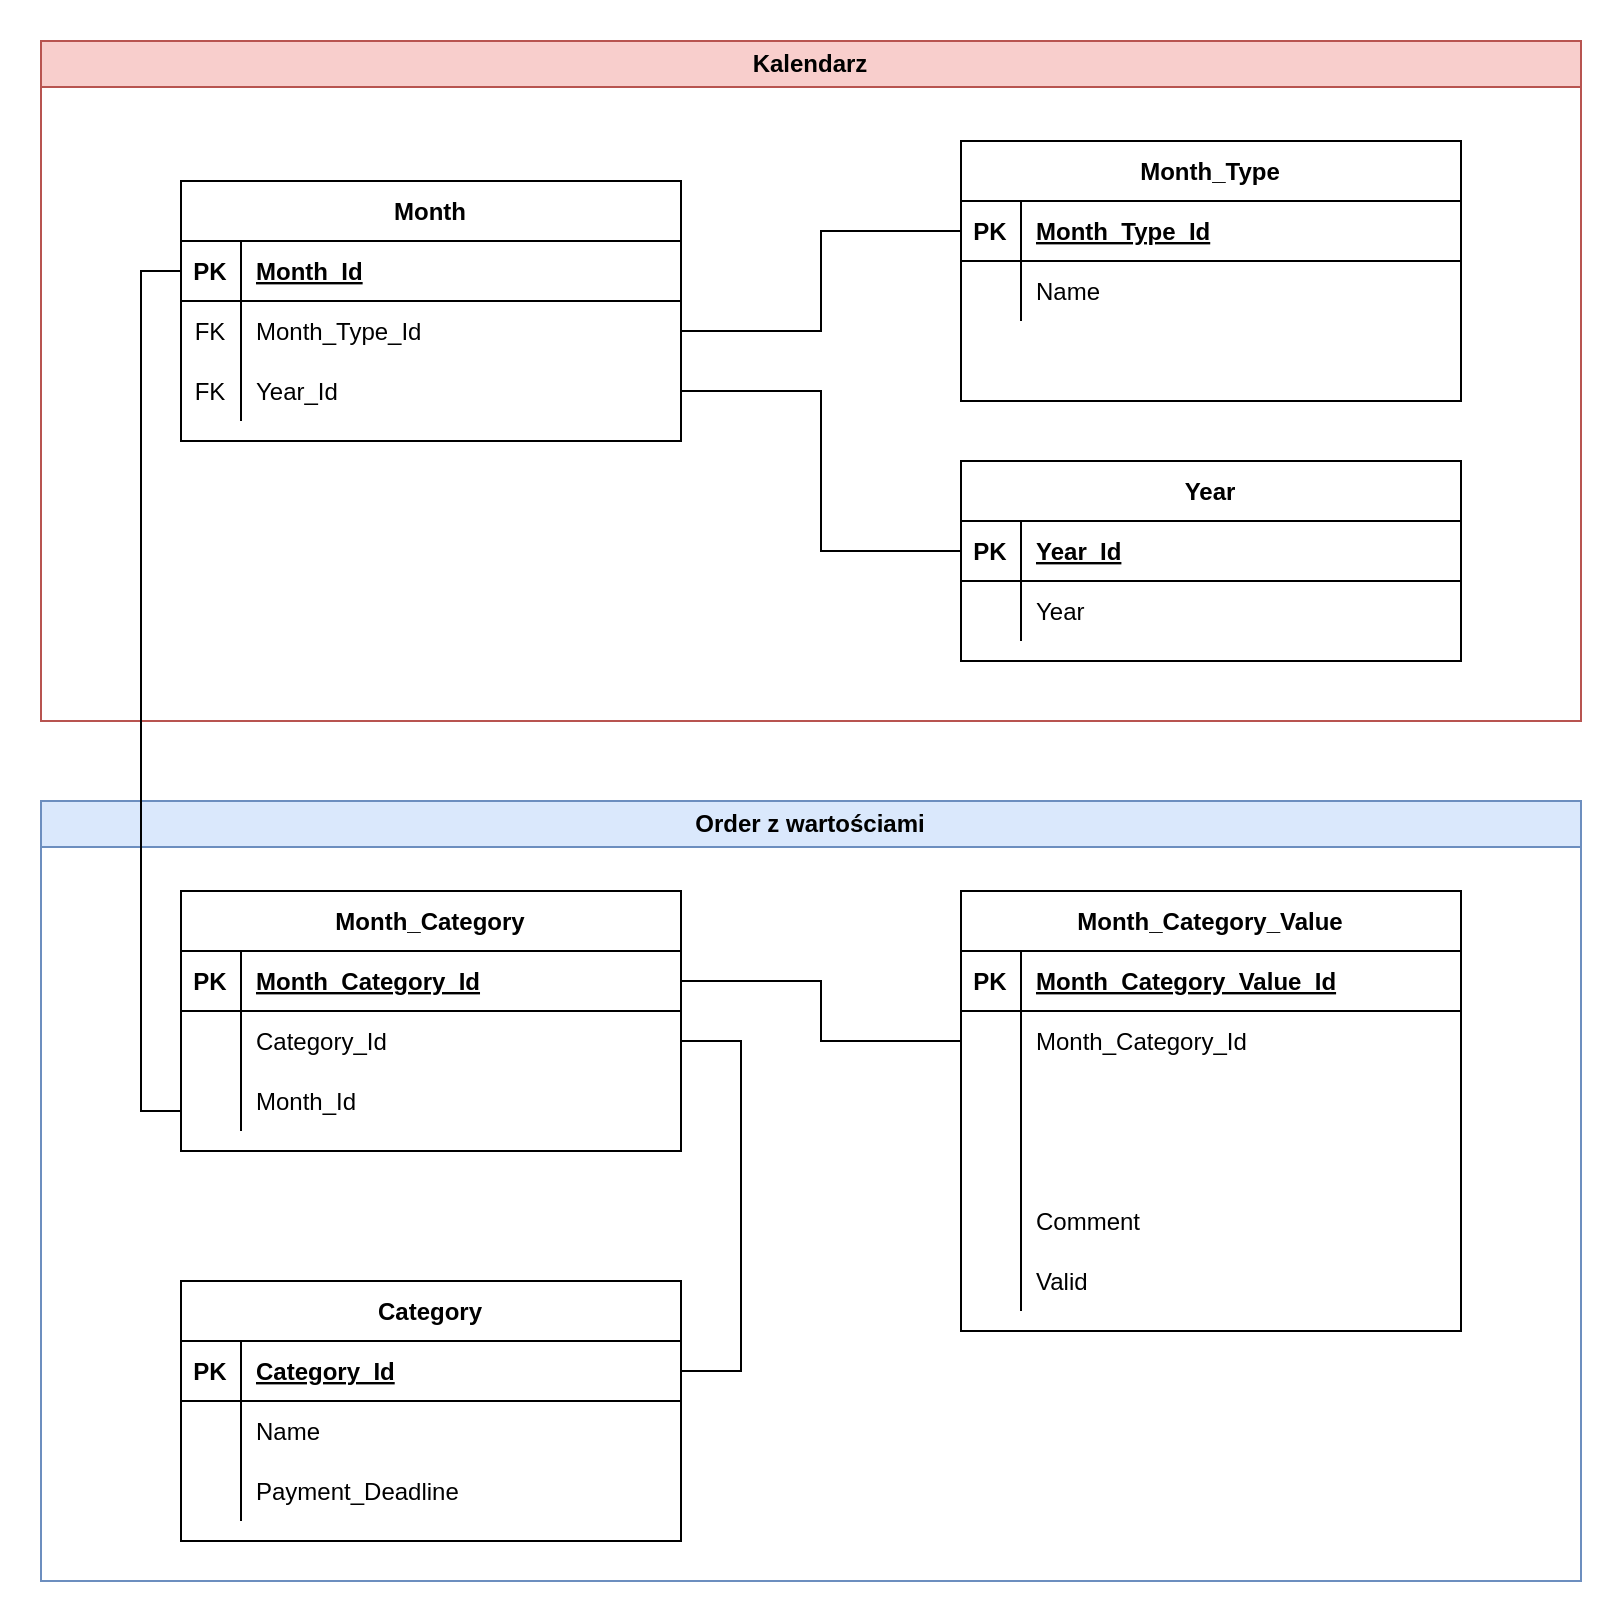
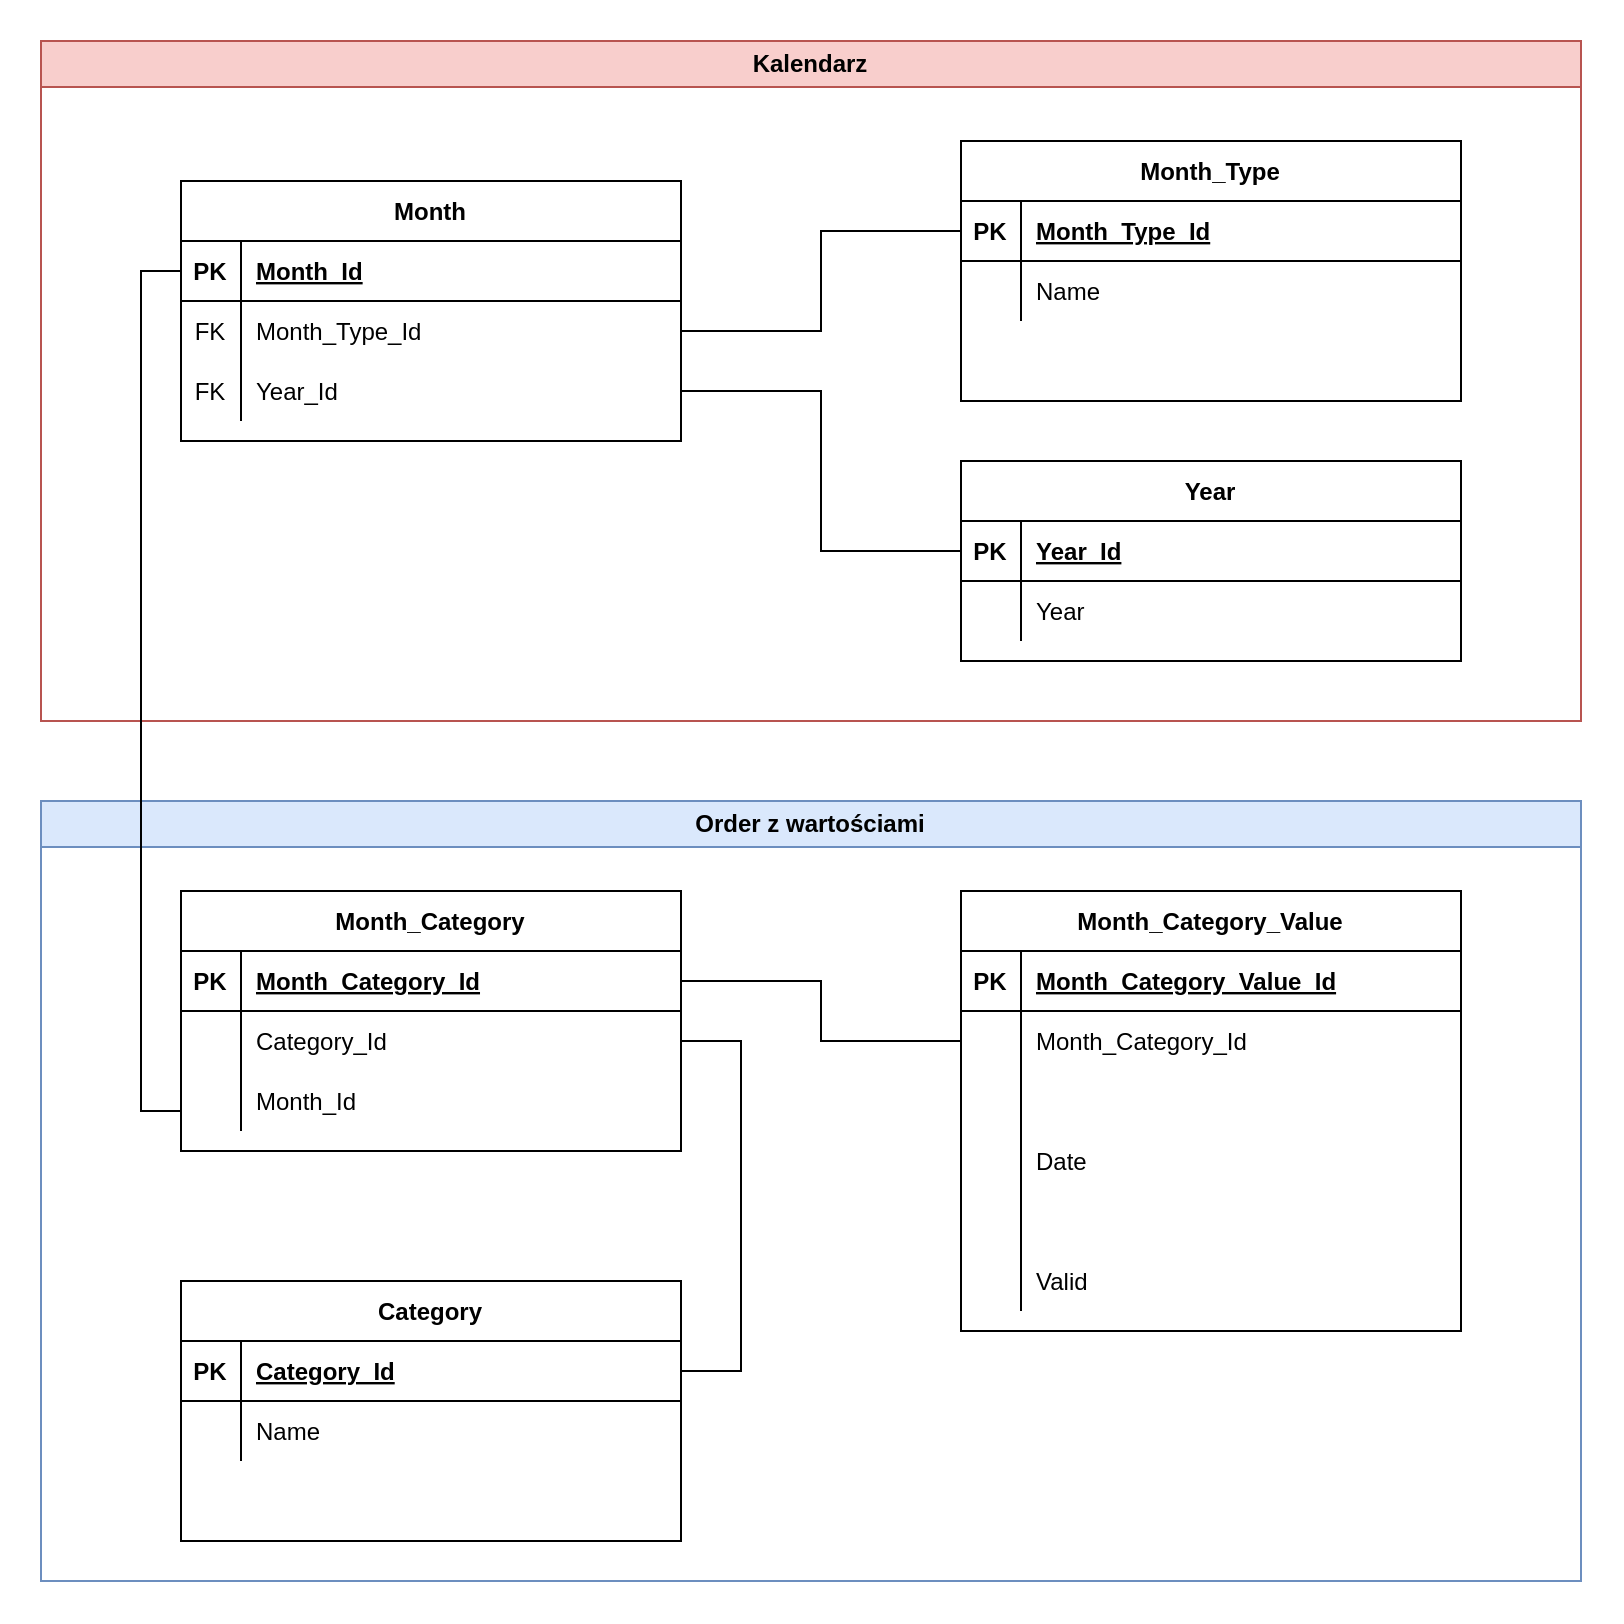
node "Date": added
node "Comment": removed
node "Payment_Deadline": removed
